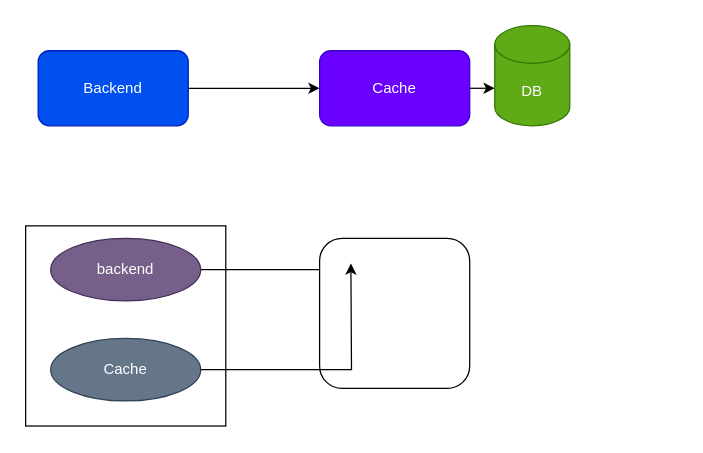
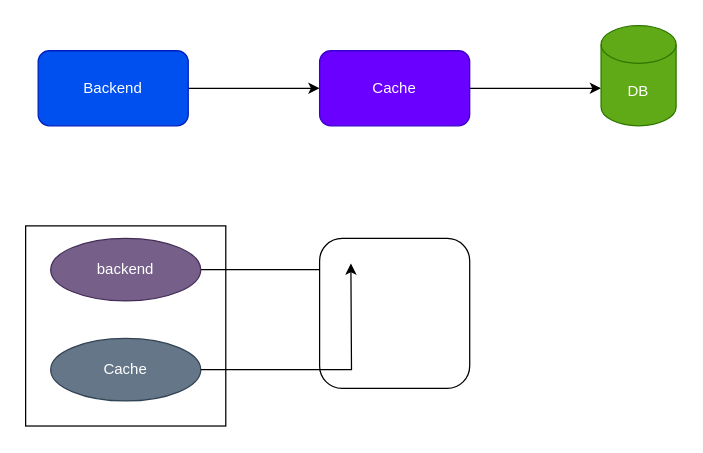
node "DB": moved (532, 76) -> (638, 76)
